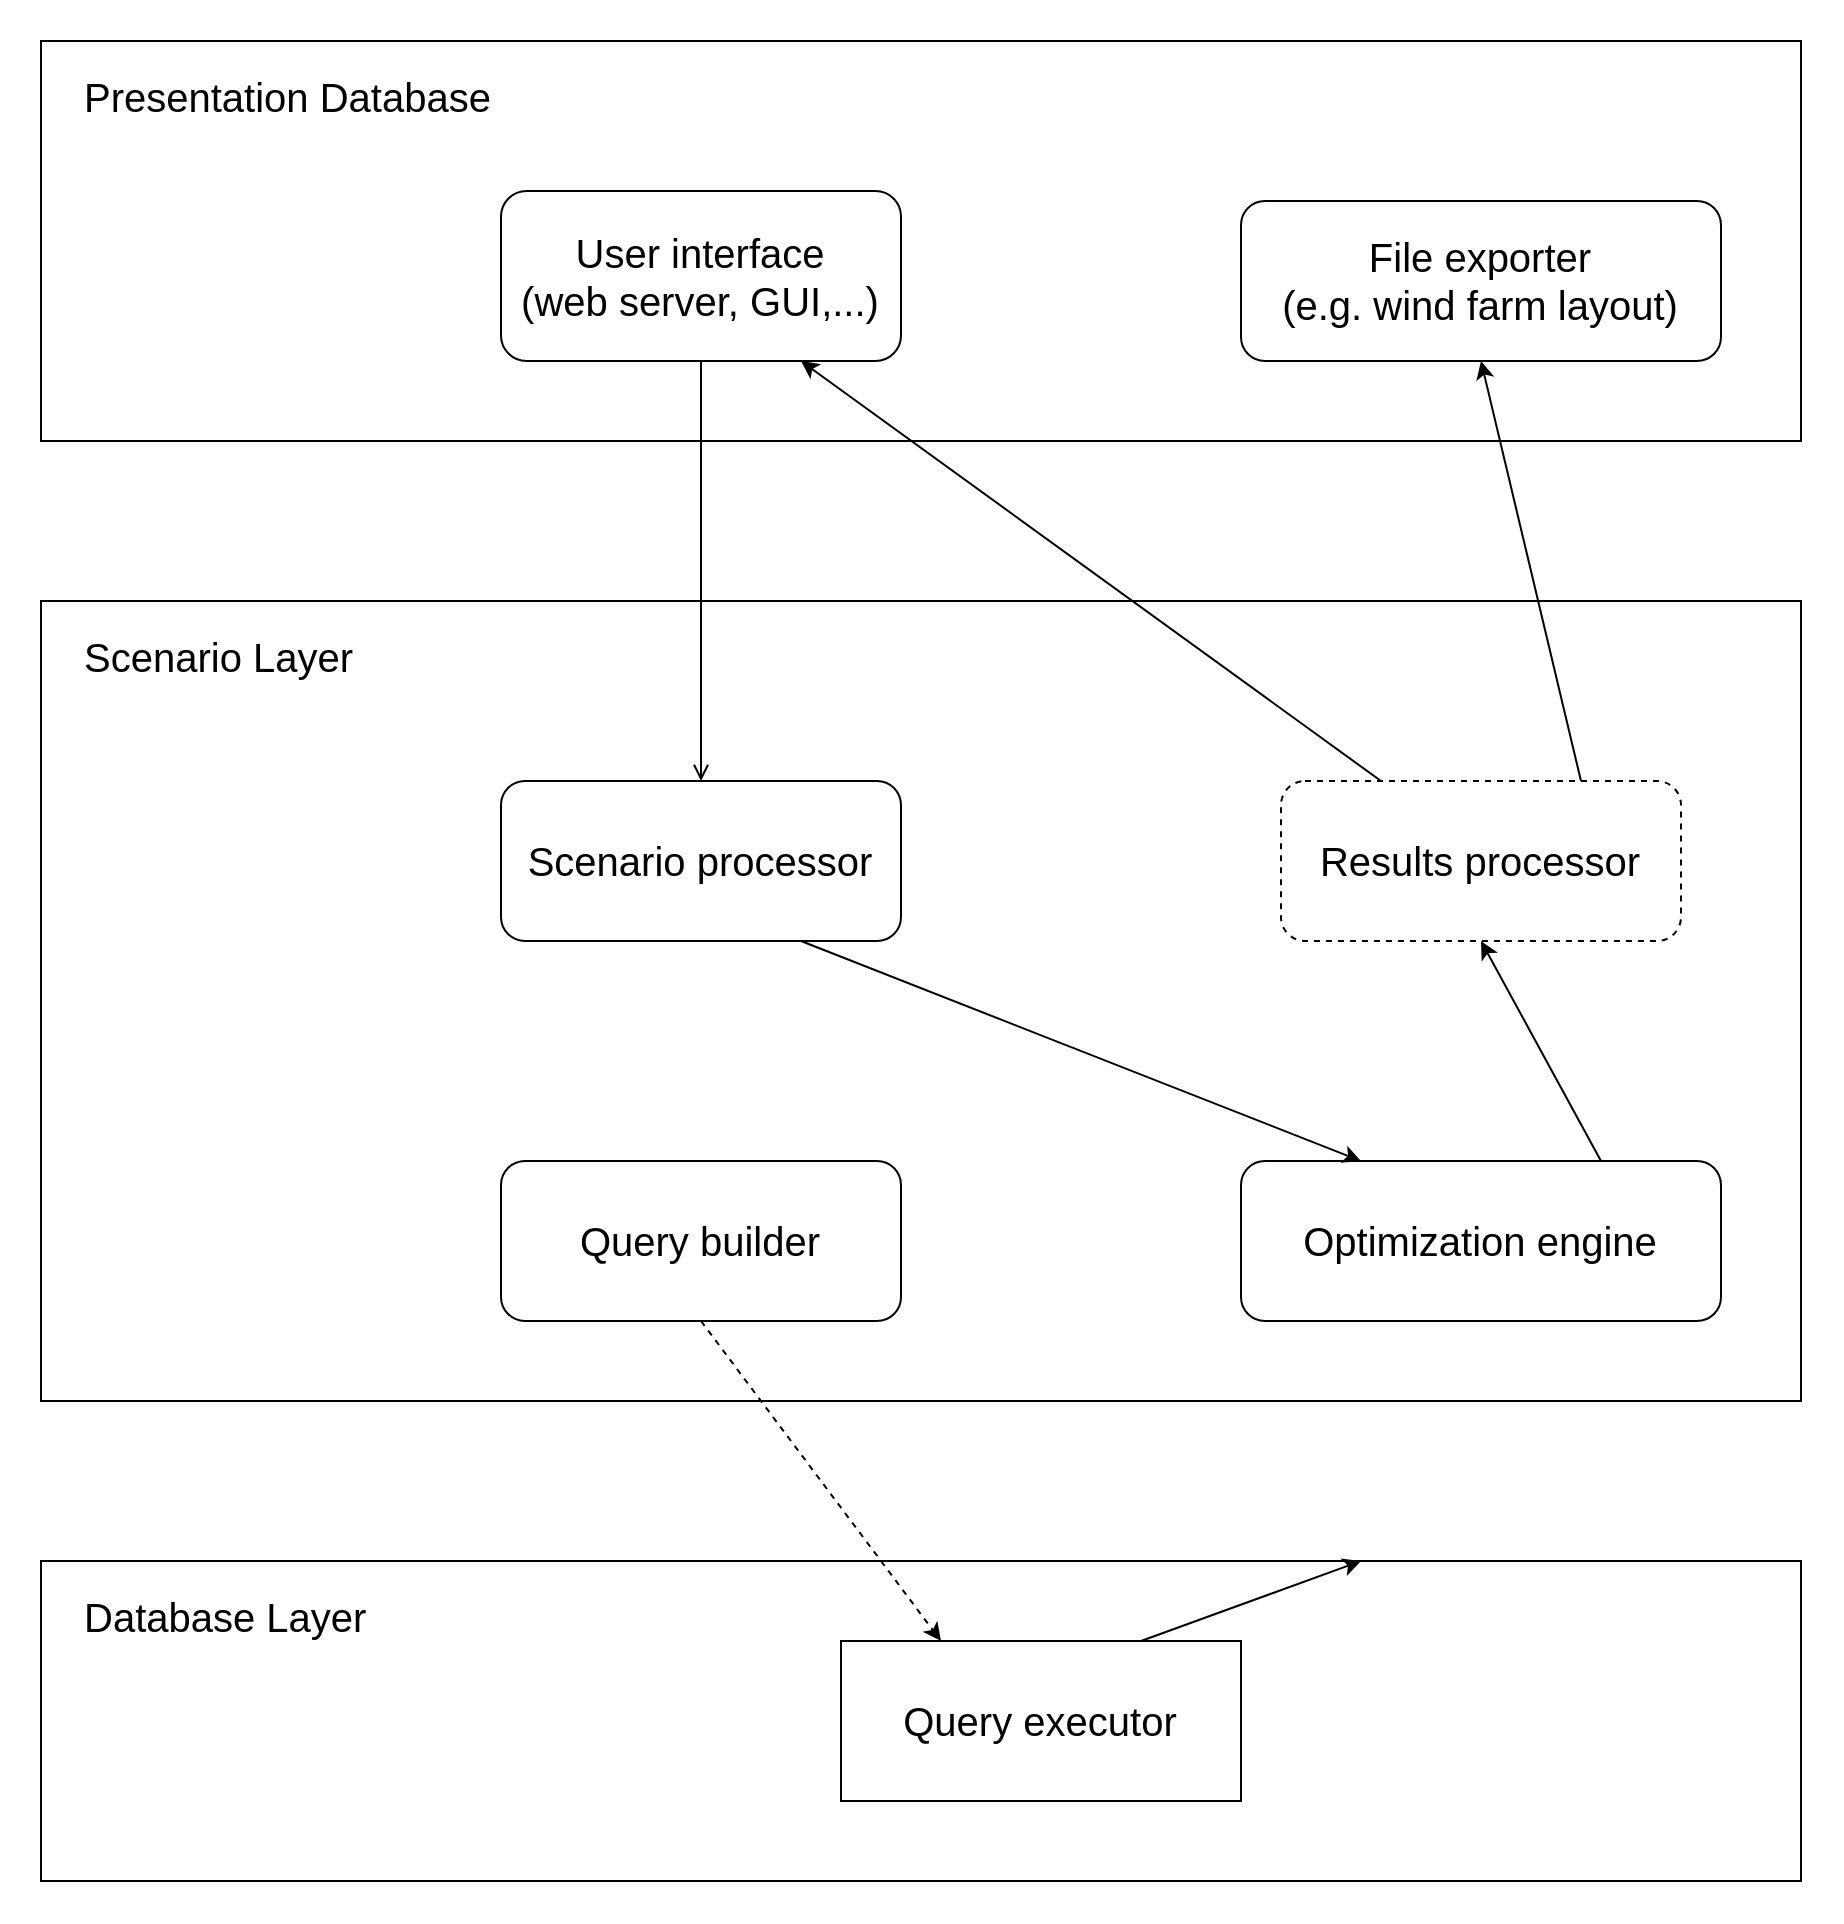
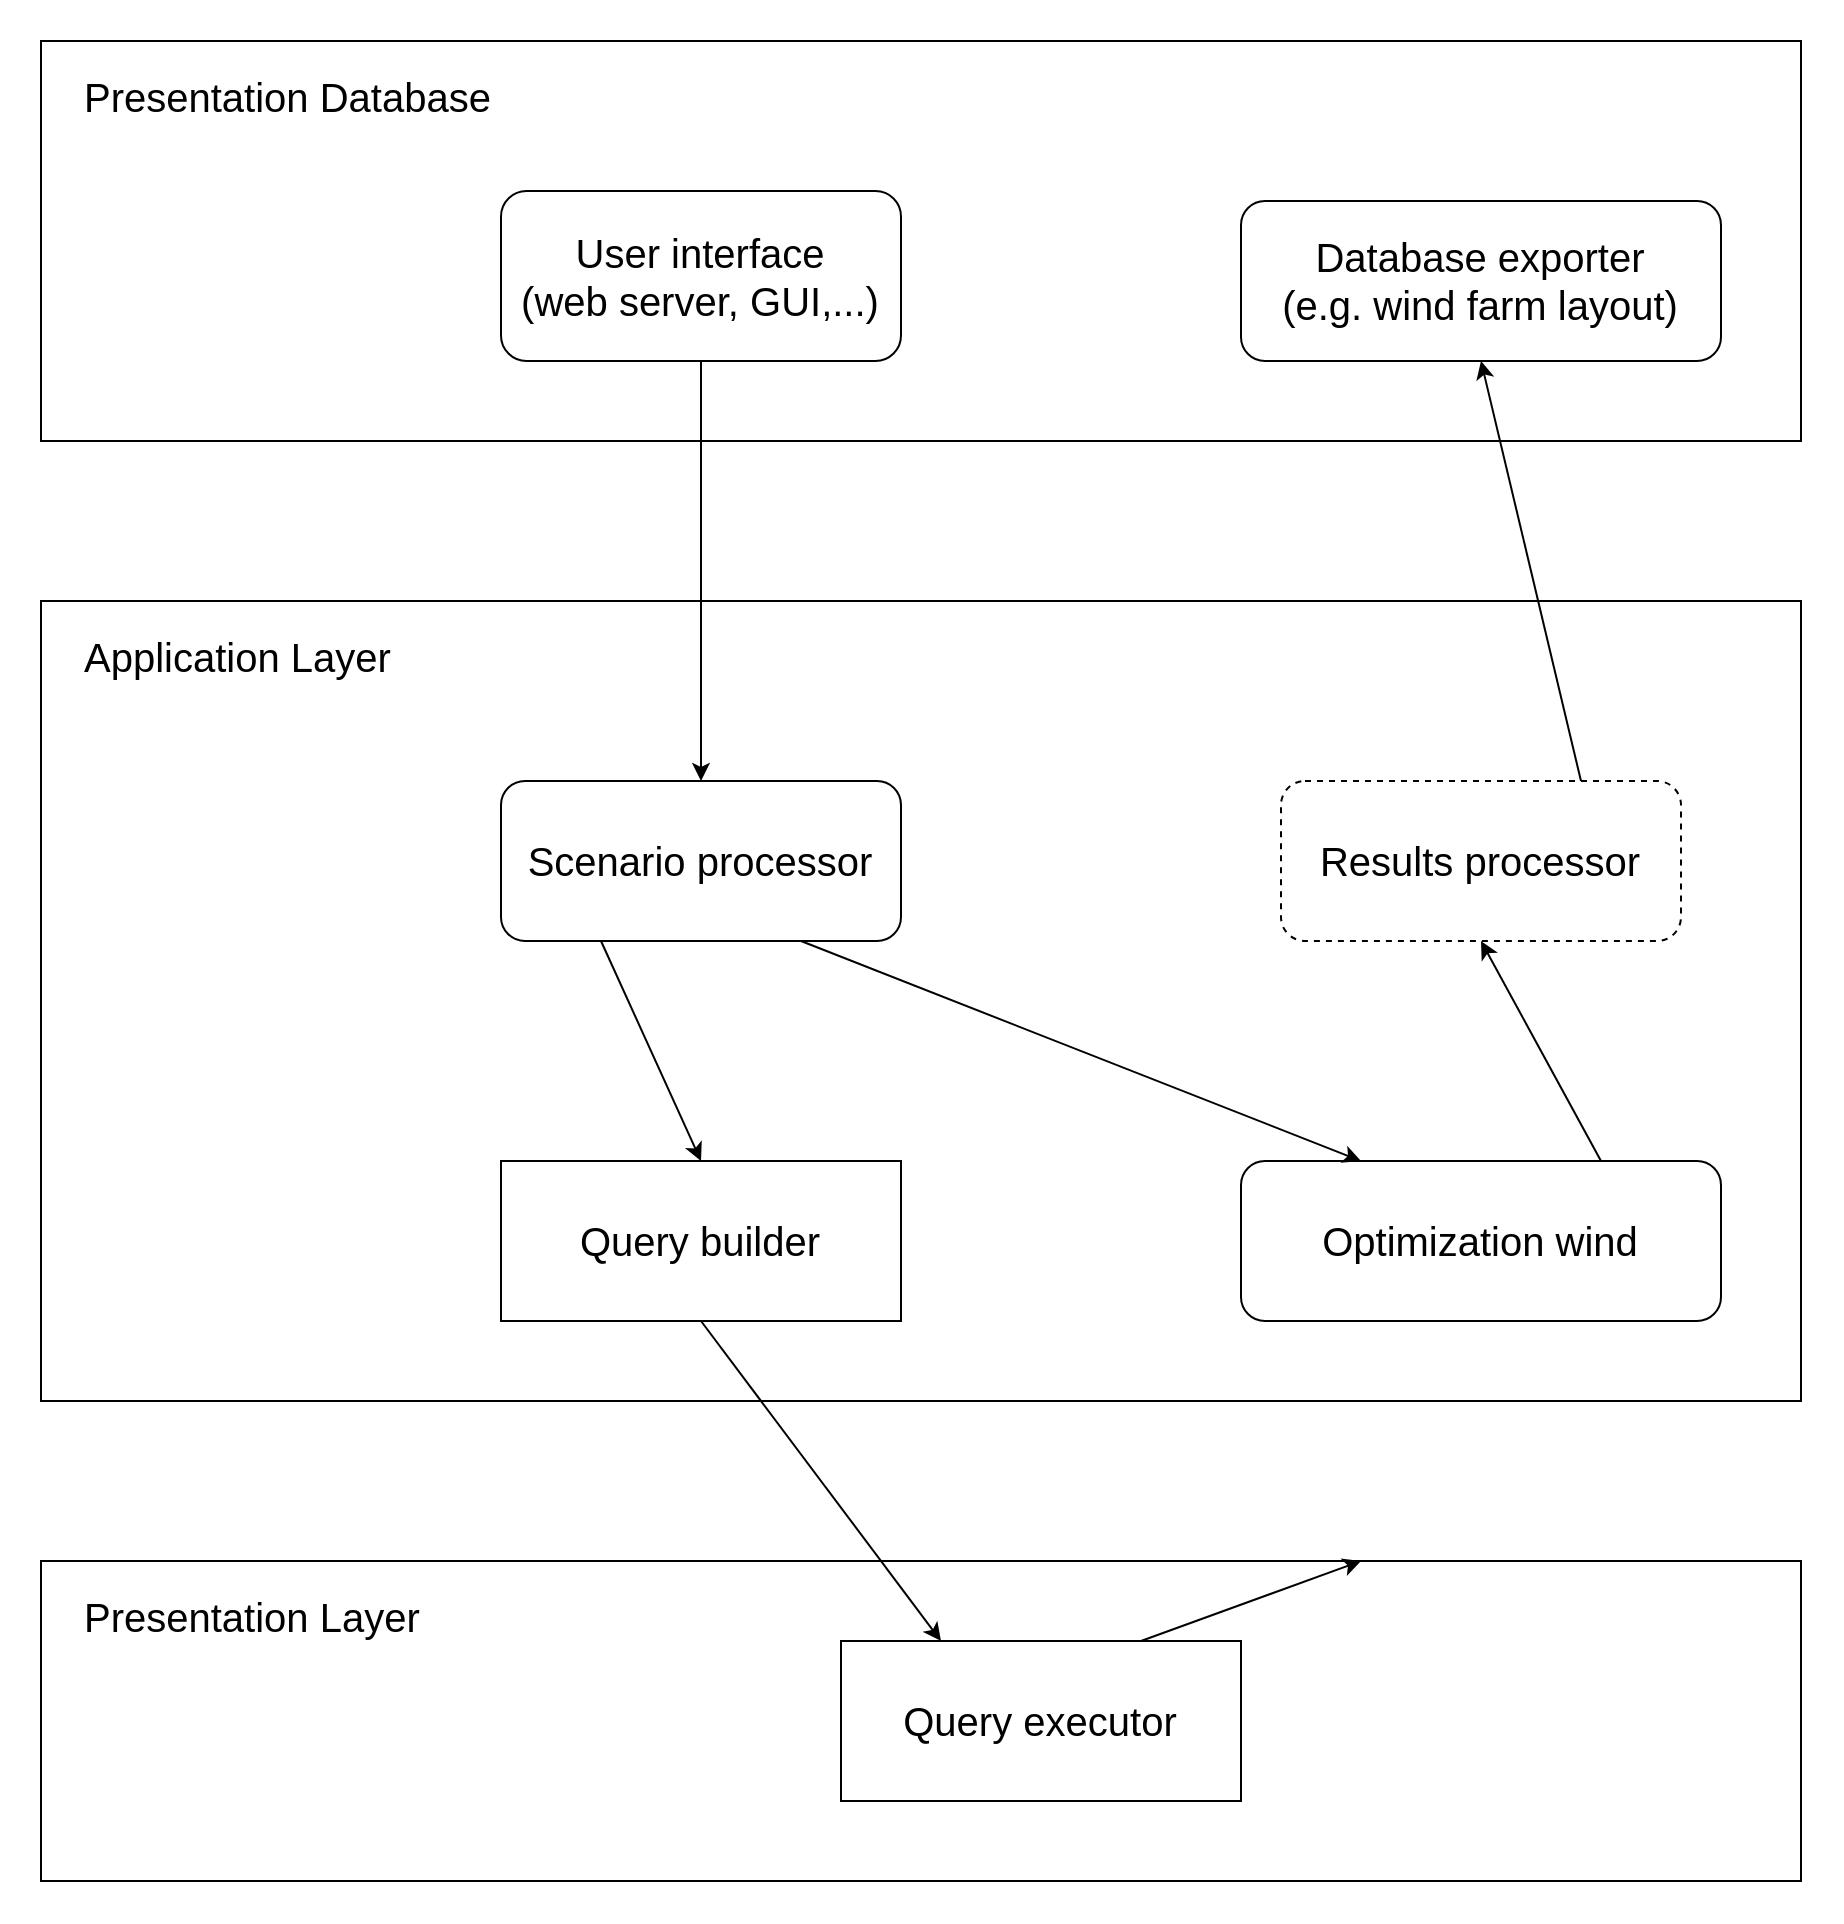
node "File exporter (e.g. wind farm layout)": label "File exporter (e.g. wind farm layout)" -> "Database exporter (e.g. wind farm layout)"
edge "Results processor" -> "User interface (web server, GUI,...)": removed
node "Scenario Layer": label "Scenario Layer" -> "Application Layer"
edge "User interface (web server, GUI,...)" -> "Scenario processor": arrowhead open -> classic
edge "Scenario processor" -> "Query builder": added
node "Query builder": shape rounded rectangle -> rectangle
node "Optimization engine": label "Optimization engine" -> "Optimization wind"
edge "Query builder" -> "Query executor": style dashed -> solid
node "Database Layer": label "Database Layer" -> "Presentation Layer"
